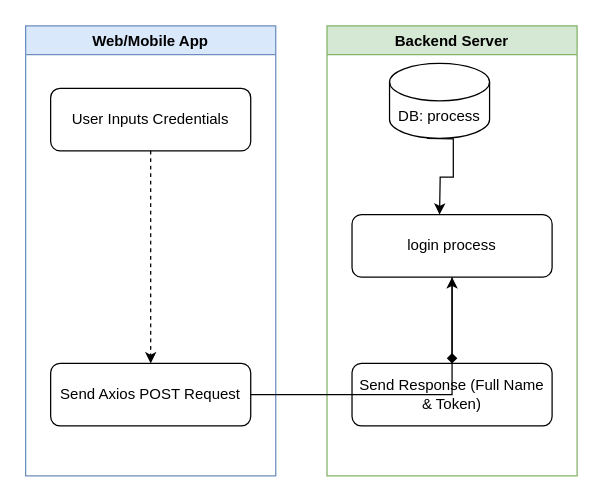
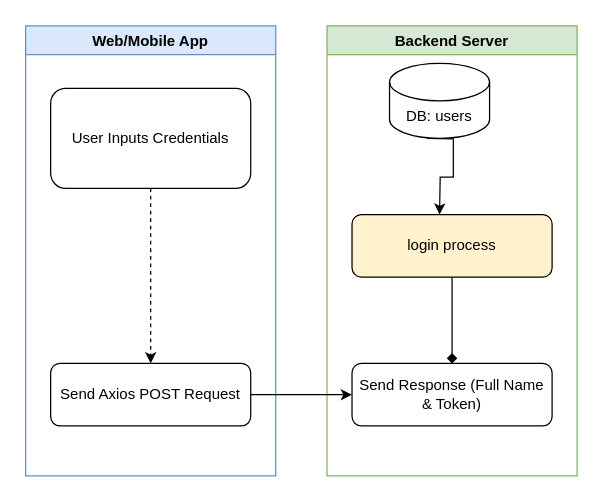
node "DB: process": label "DB: process" -> "DB: users"
node "User Inputs Credentials": size 200x63 -> 200x100
node "login process": fillcolor #ffffff -> #fff2cc
edge "Send Axios POST Request" -> "login process": now "Send Axios POST Request" -> "Send Response (Full Name & Token)"
